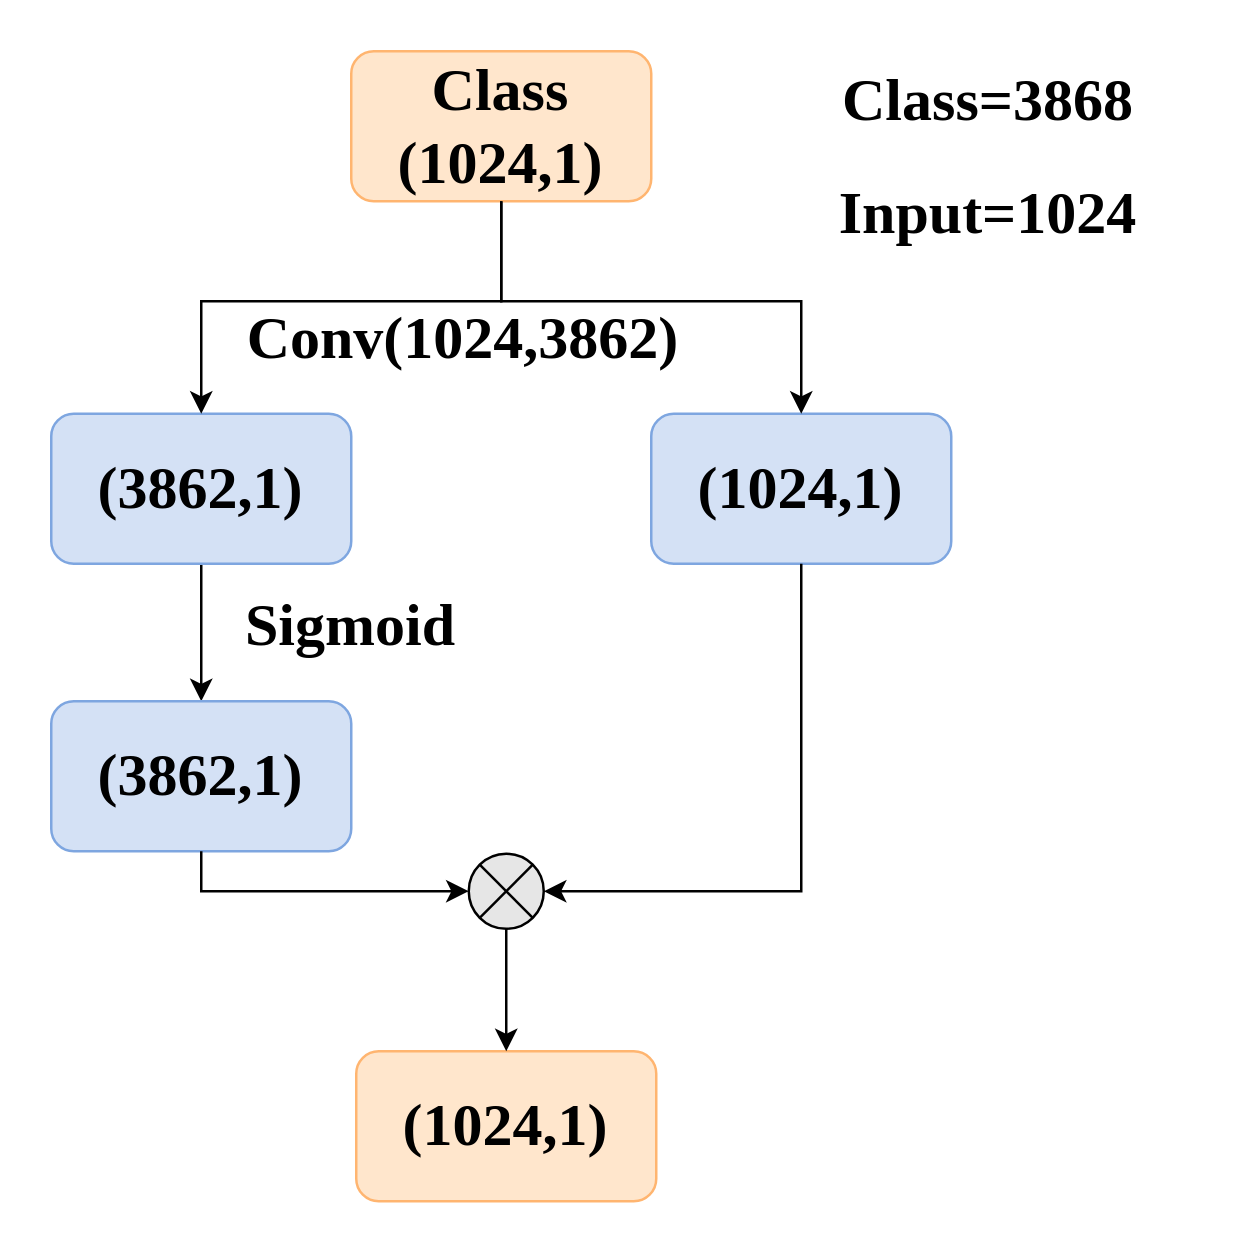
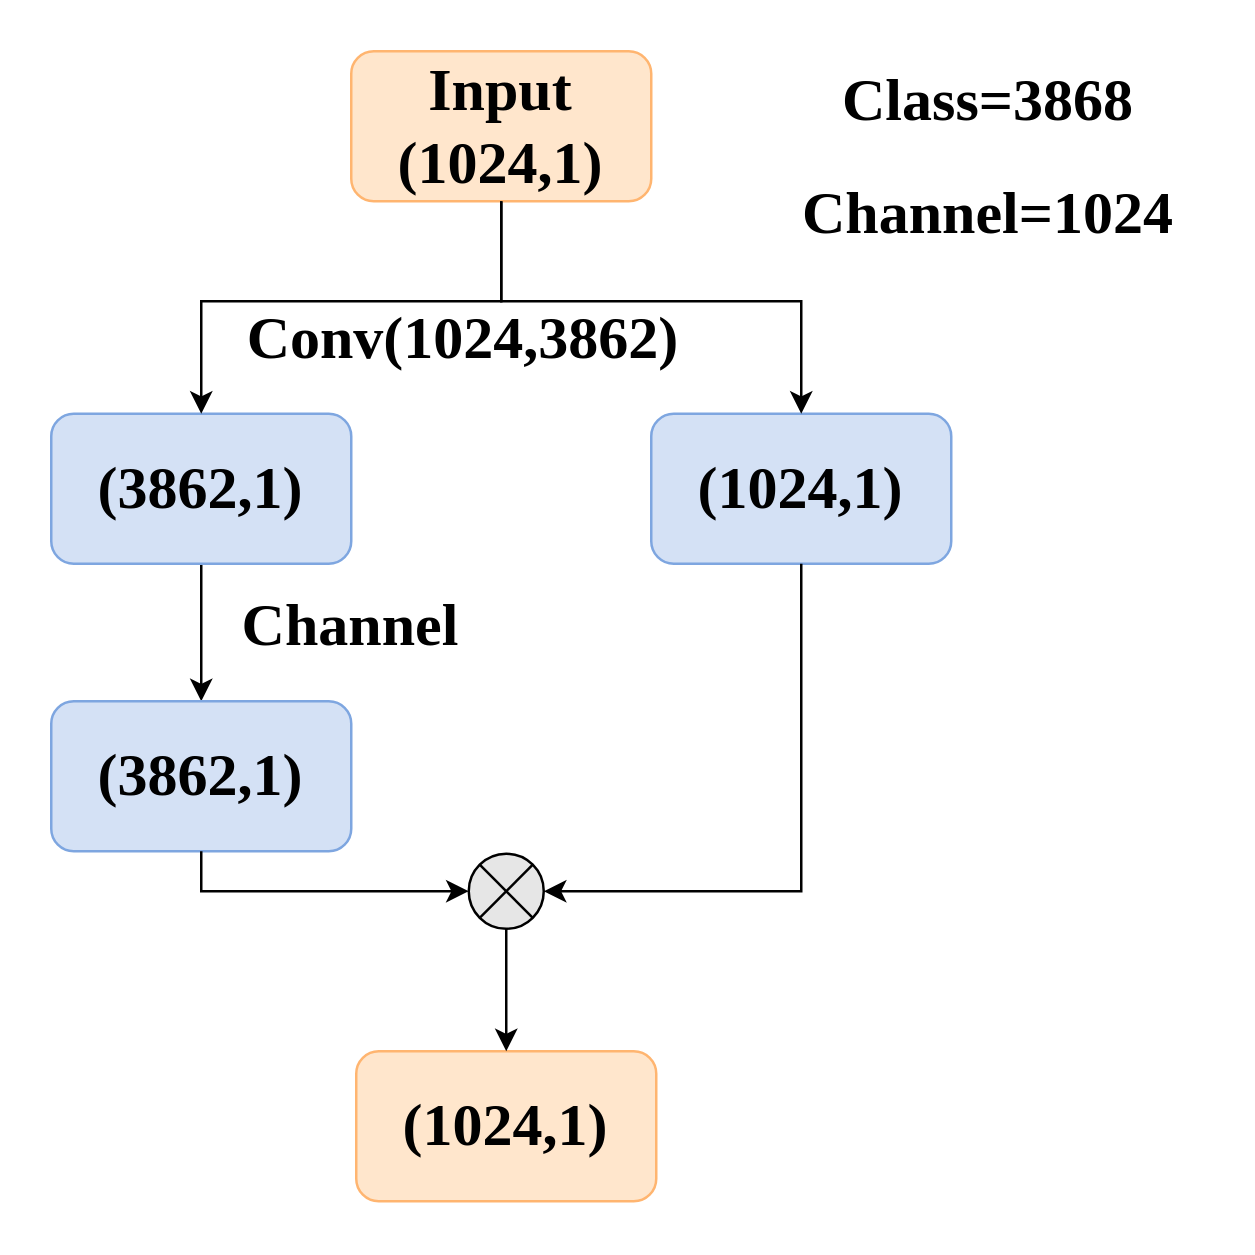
node "Class (1024,1)": label "Class (1024,1)" -> "Input (1024,1)"
node "Input=1024": label "Input=1024" -> "Channel=1024"
node "Sigmoid": label "Sigmoid" -> "Channel"
